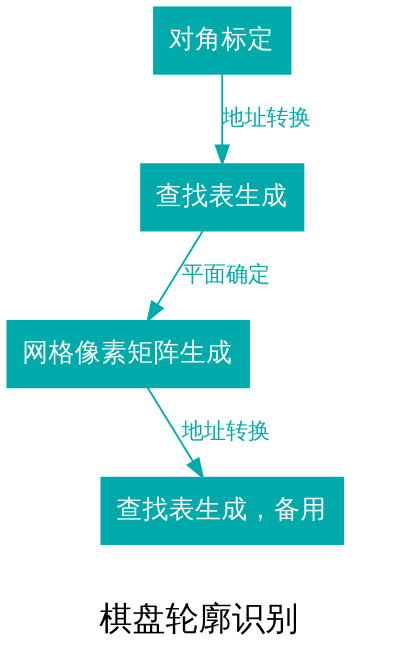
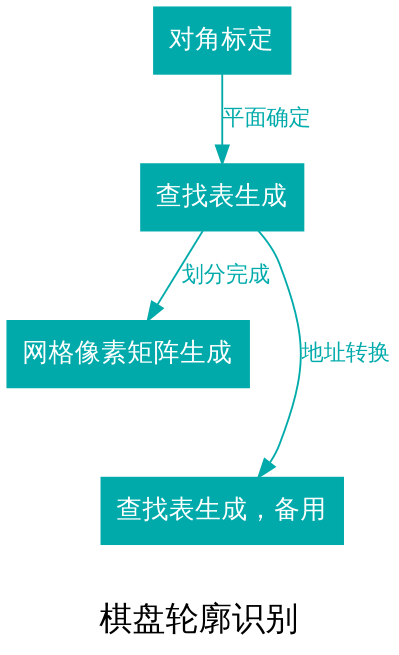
edge "对角标定" -> "查找表生成": label "地址转换" -> "平面确定"
edge "查找表生成" -> "网格像素矩阵生成": label "平面确定" -> "划分完成"
edge "网格像素矩阵生成" -> "查找表生成，备用": now "查找表生成" -> "查找表生成，备用"
